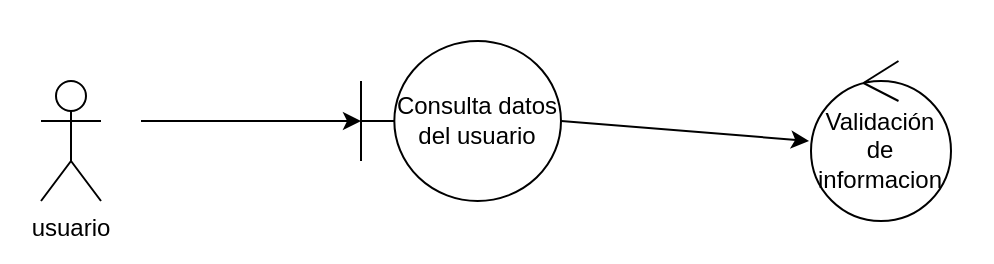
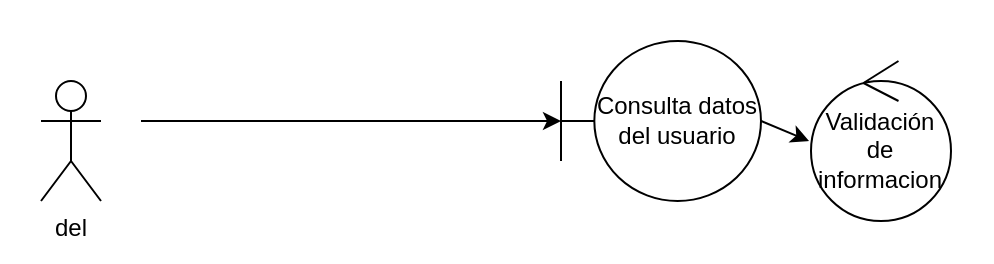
node "Consulta datos del usuario": moved (461, 121) -> (661, 121)
node "usuario": label "usuario" -> "del"
